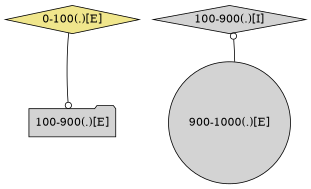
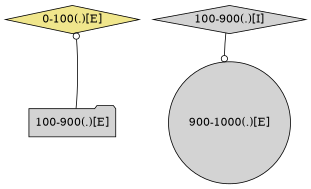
edge "900-1000(.)[E]" -> "100-900(.)[I]": reversed
edge "0-100(.)[E]" -> "100-900(.)[E]": reversed
